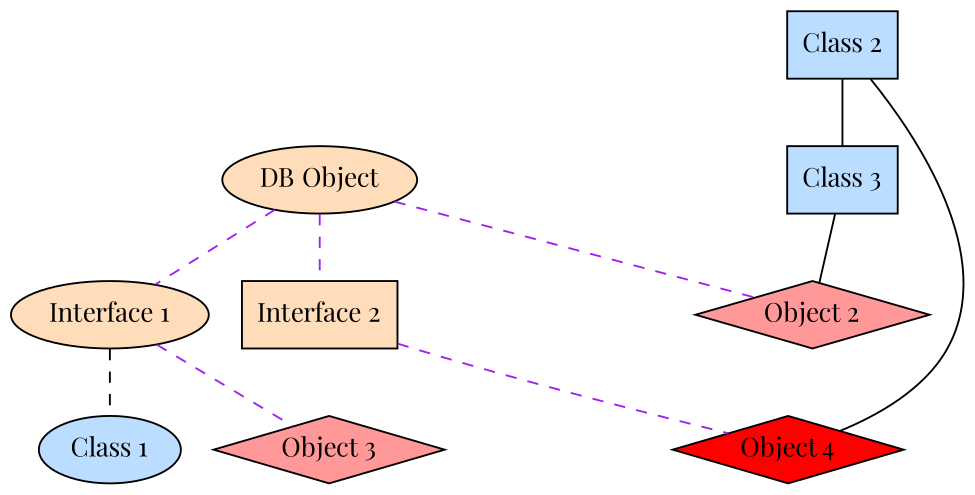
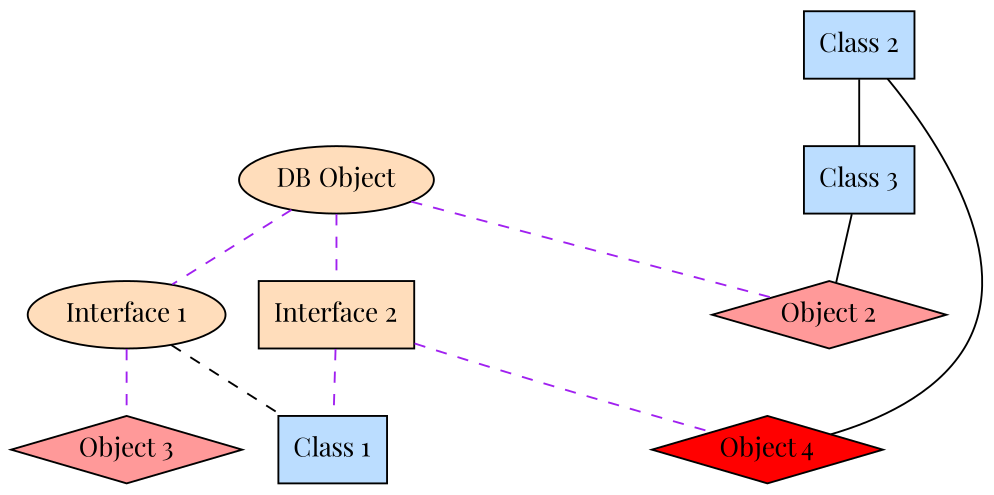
edge "Interface 2" -- "Class 1": added
node "Class 1": shape ellipse -> box
